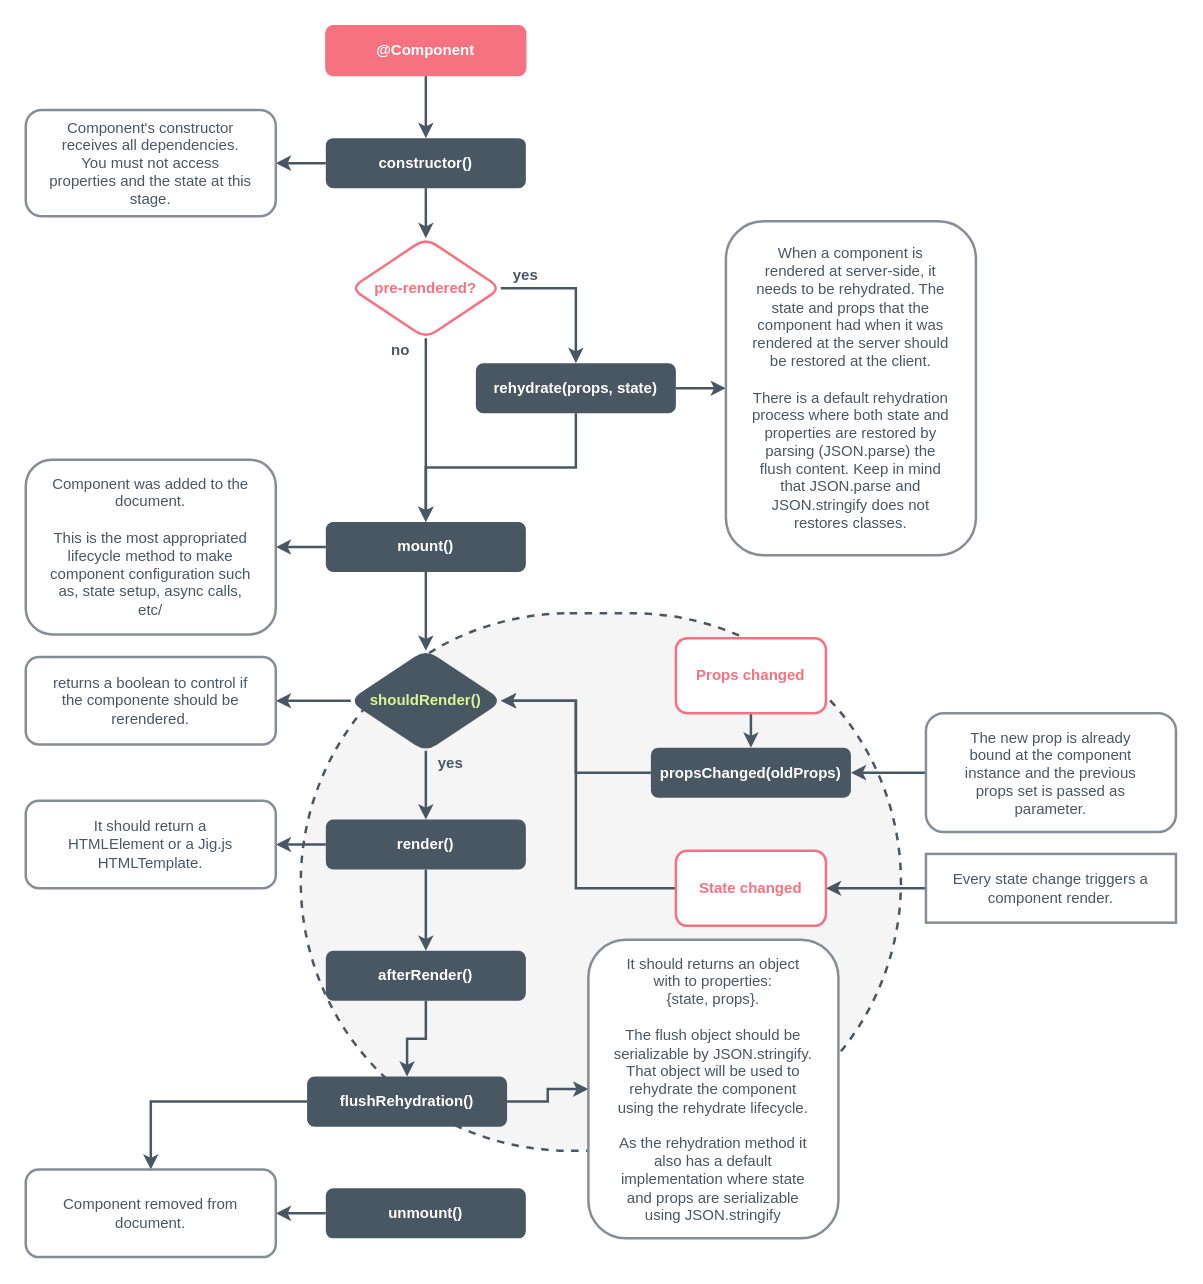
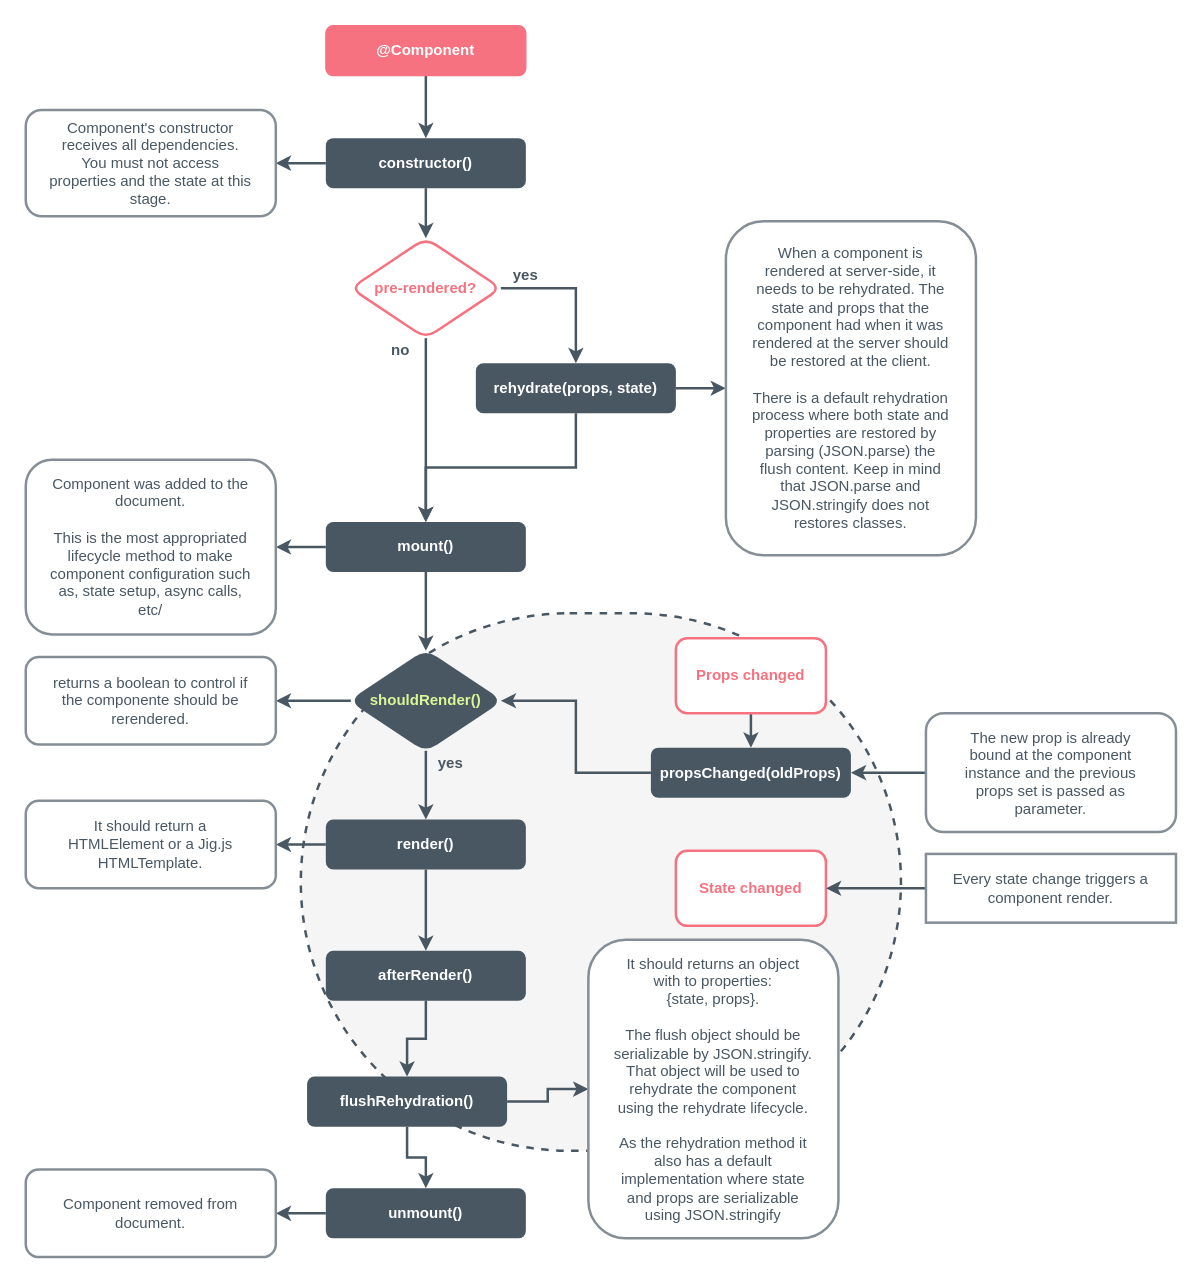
edge "State changed" -> "shouldRender()": removed
edge "flushRehydration()" -> "Component removed from document.": now "flushRehydration()" -> "unmount()"
